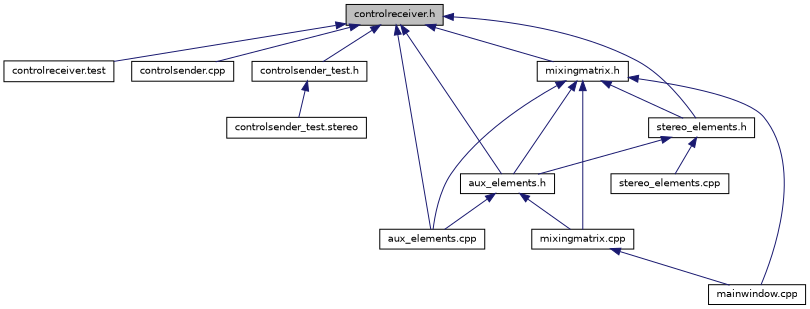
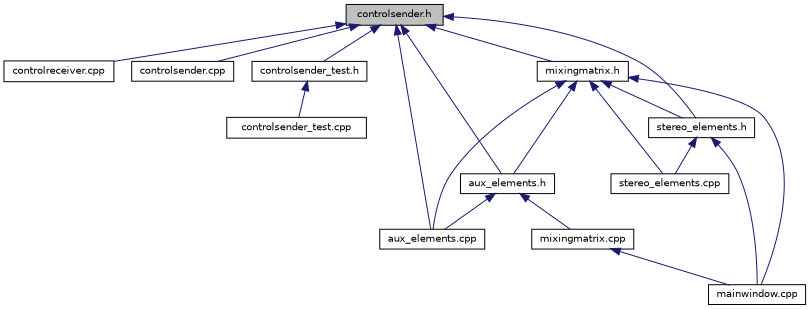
node "controlreceiver.h": label "controlreceiver.h" -> "controlsender.h"
node "controlreceiver.test": label "controlreceiver.test" -> "controlreceiver.cpp"
node "controlsender_test.stereo": label "controlsender_test.stereo" -> "controlsender_test.cpp"
edge "mixingmatrix.cpp" -> "mixingmatrix.h": now "stereo_elements.cpp" -> "mixingmatrix.h"
edge "aux_elements.h" -> "stereo_elements.h": now "mainwindow.cpp" -> "stereo_elements.h"
